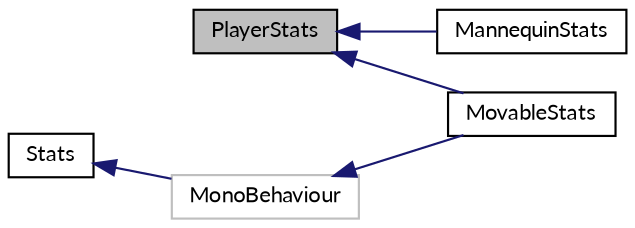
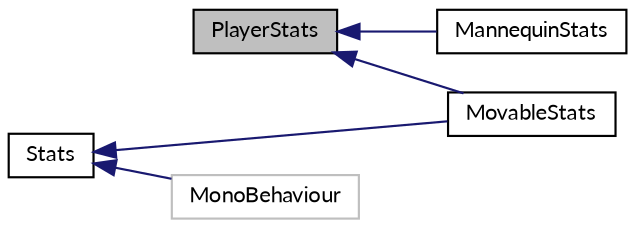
edge "MovableStats" -> "MonoBehaviour": now "MovableStats" -> "Stats"
